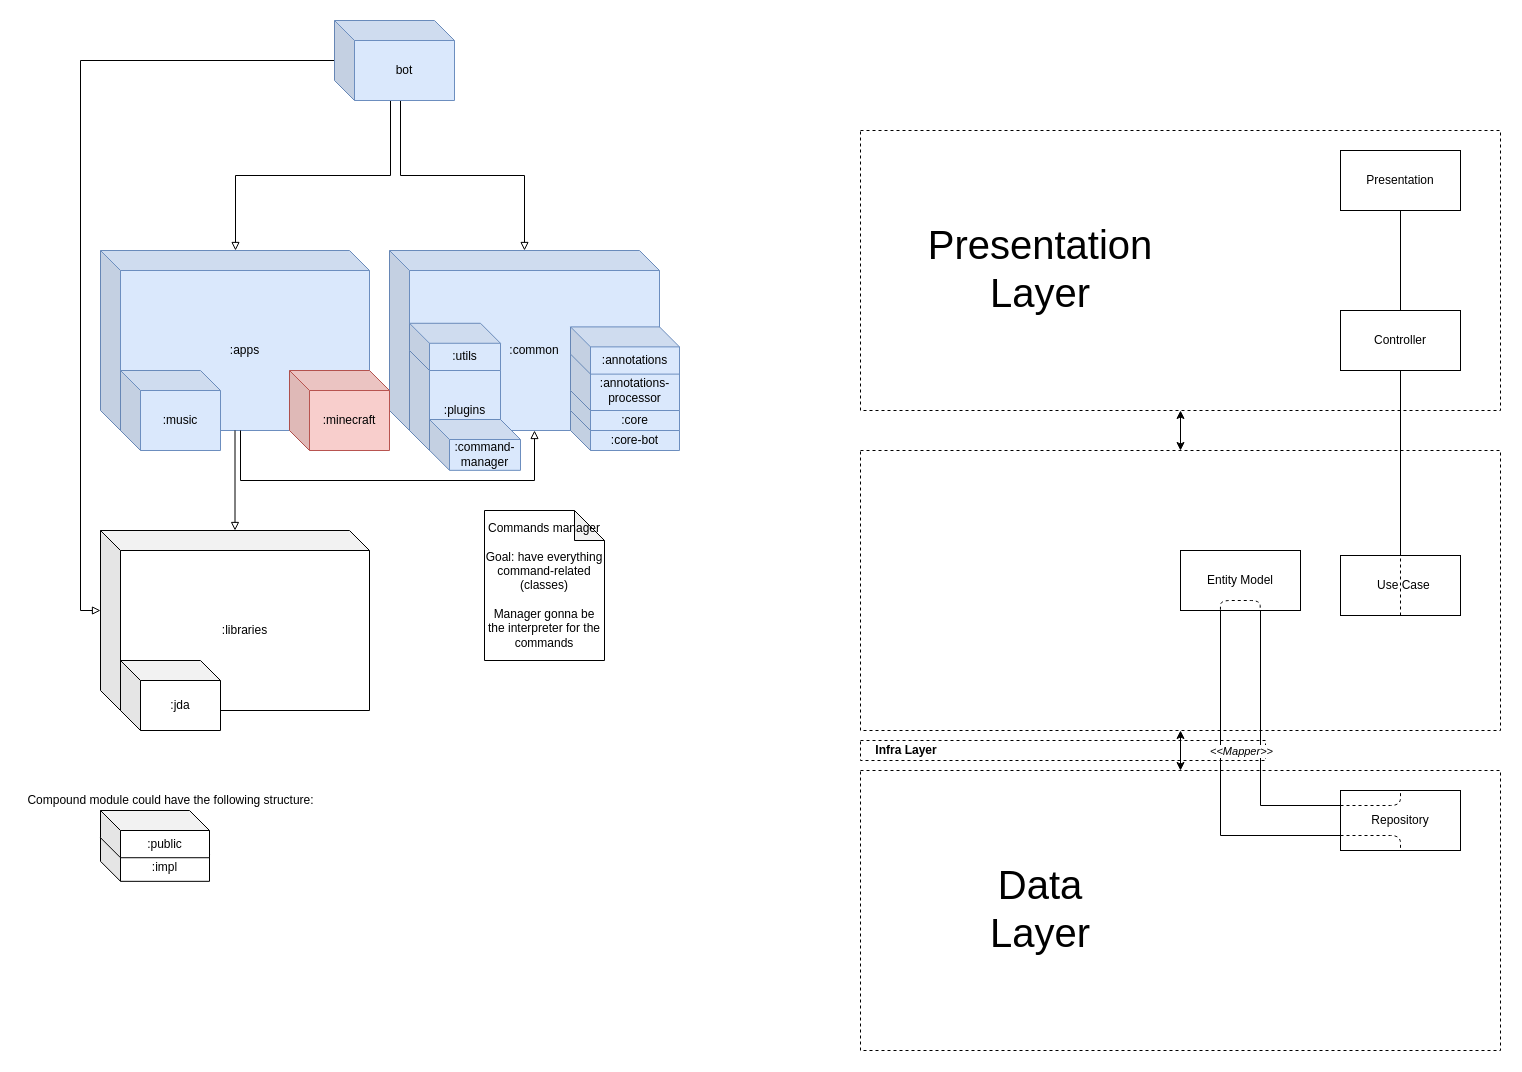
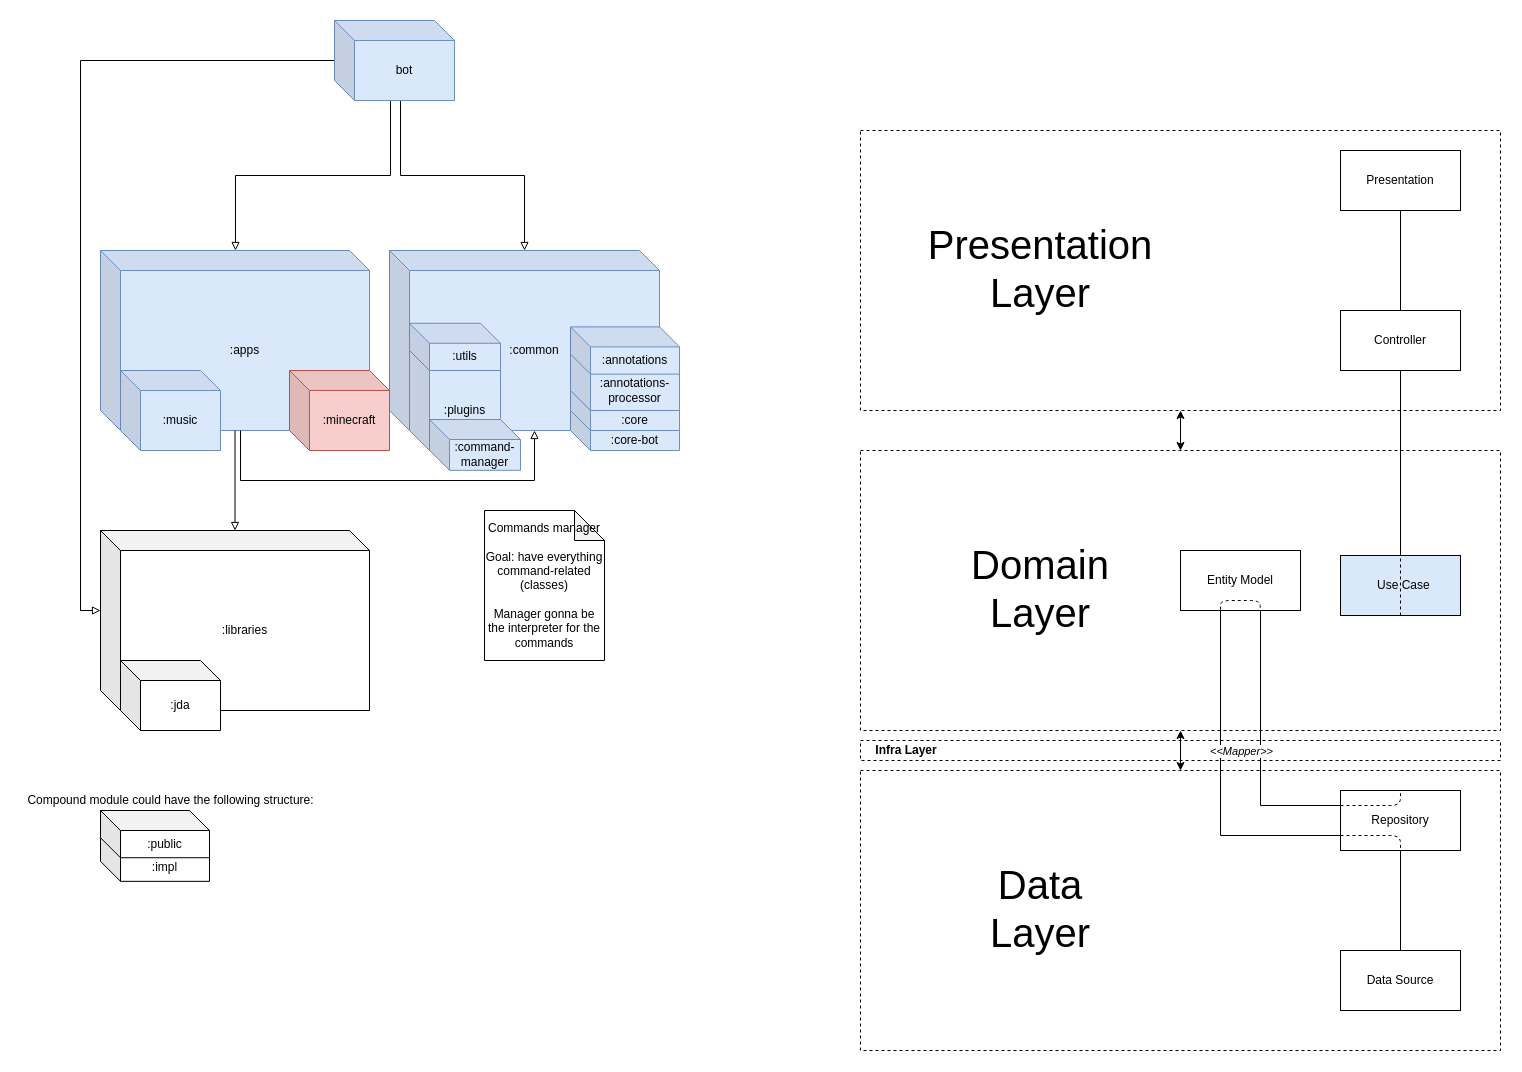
node "Use Case": fillcolor #ffffff -> #dae8fc
node "Domain Layer": added
node "Infra Layer": size 405x20 -> 640x20
edge "Repository" -- "Data Source": added
node "Data Source": added
